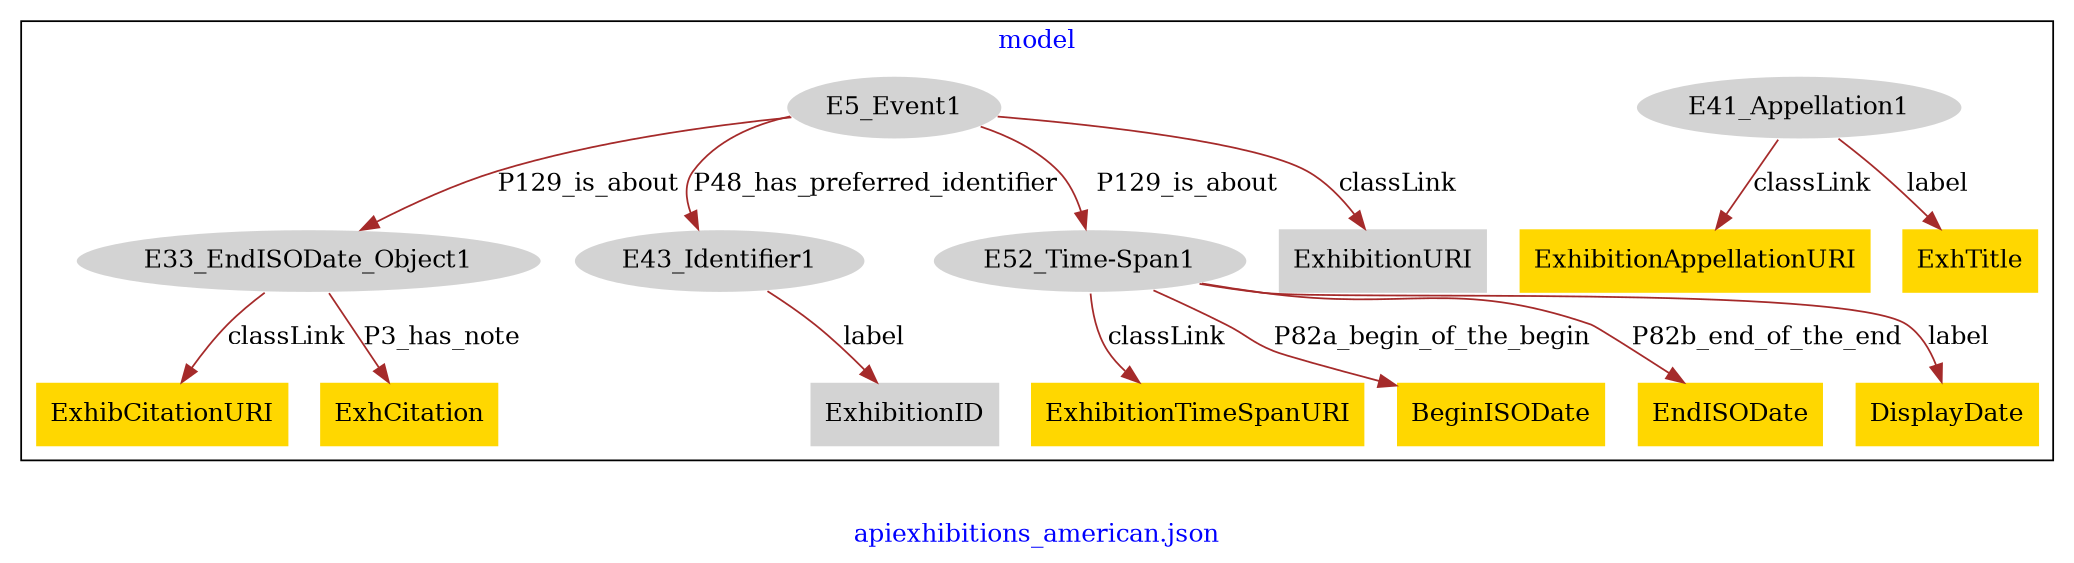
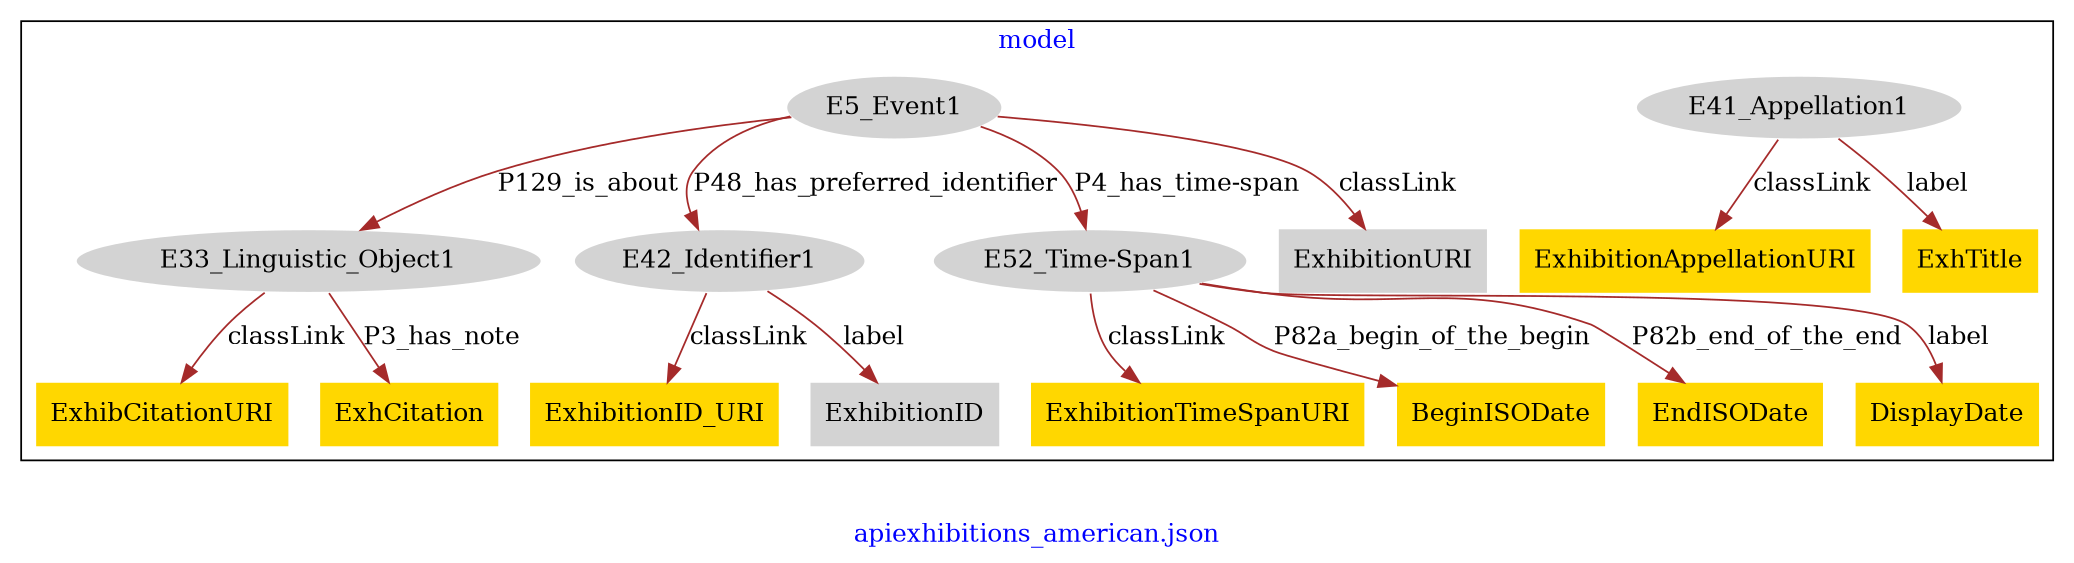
edge "E5_Event1" -> "E52_Time-Span1": label "P129_is_about" -> "P4_has_time-span"
node "E33_EndISODate_Object1": label "E33_EndISODate_Object1" -> "E33_Linguistic_Object1"
node "E43_Identifier1": label "E43_Identifier1" -> "E42_Identifier1"
node "ExhibitionID_URI": added
